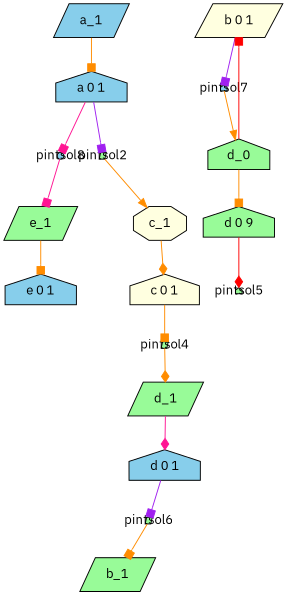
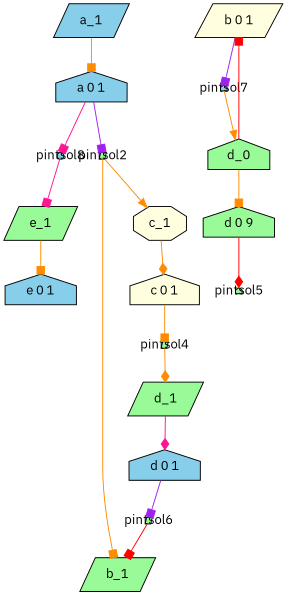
edge "pintsol2" -> "b_1": added
edge "pintsol6" -> "b_1": color darkorange -> red
